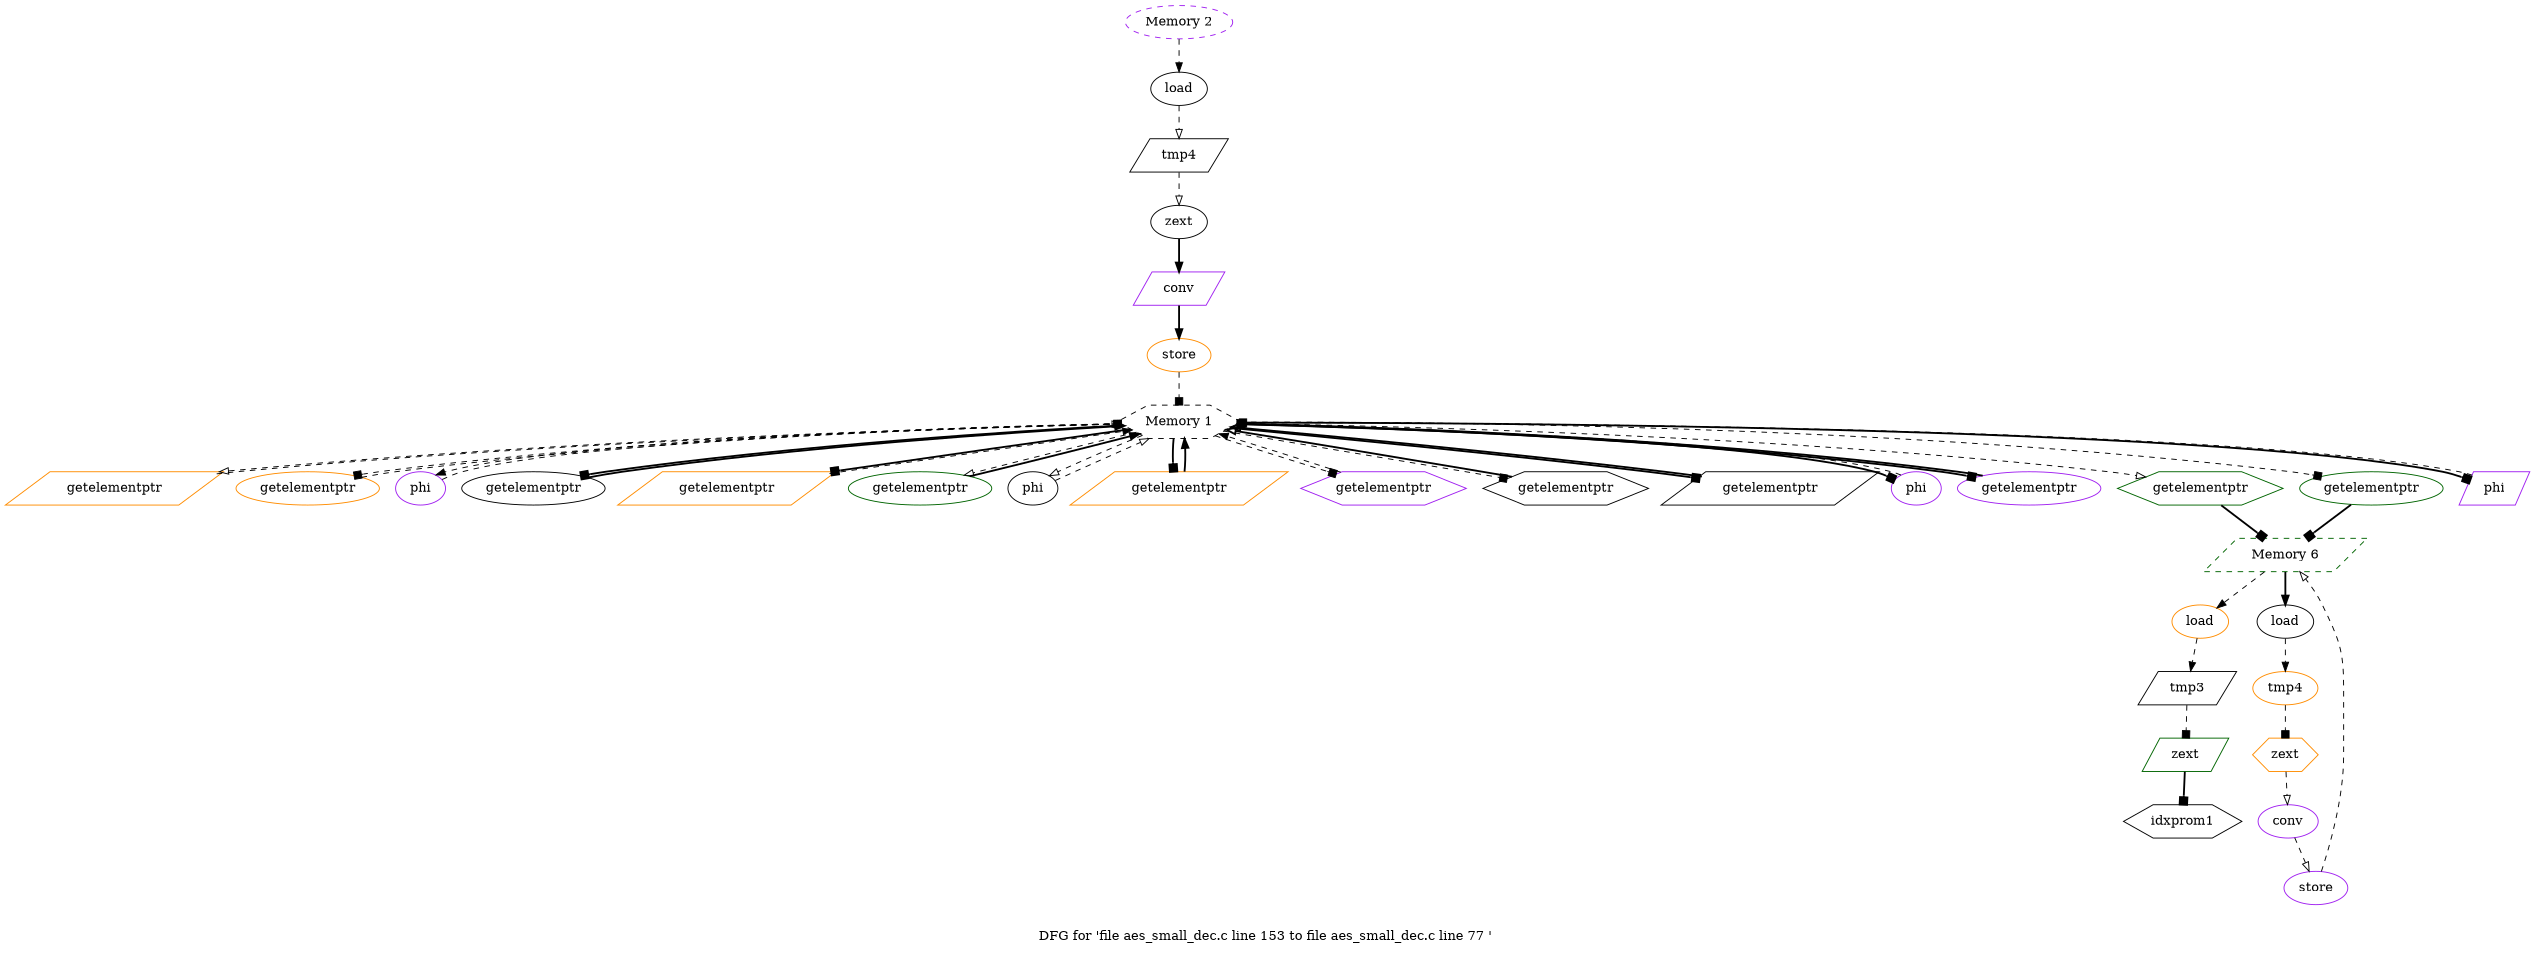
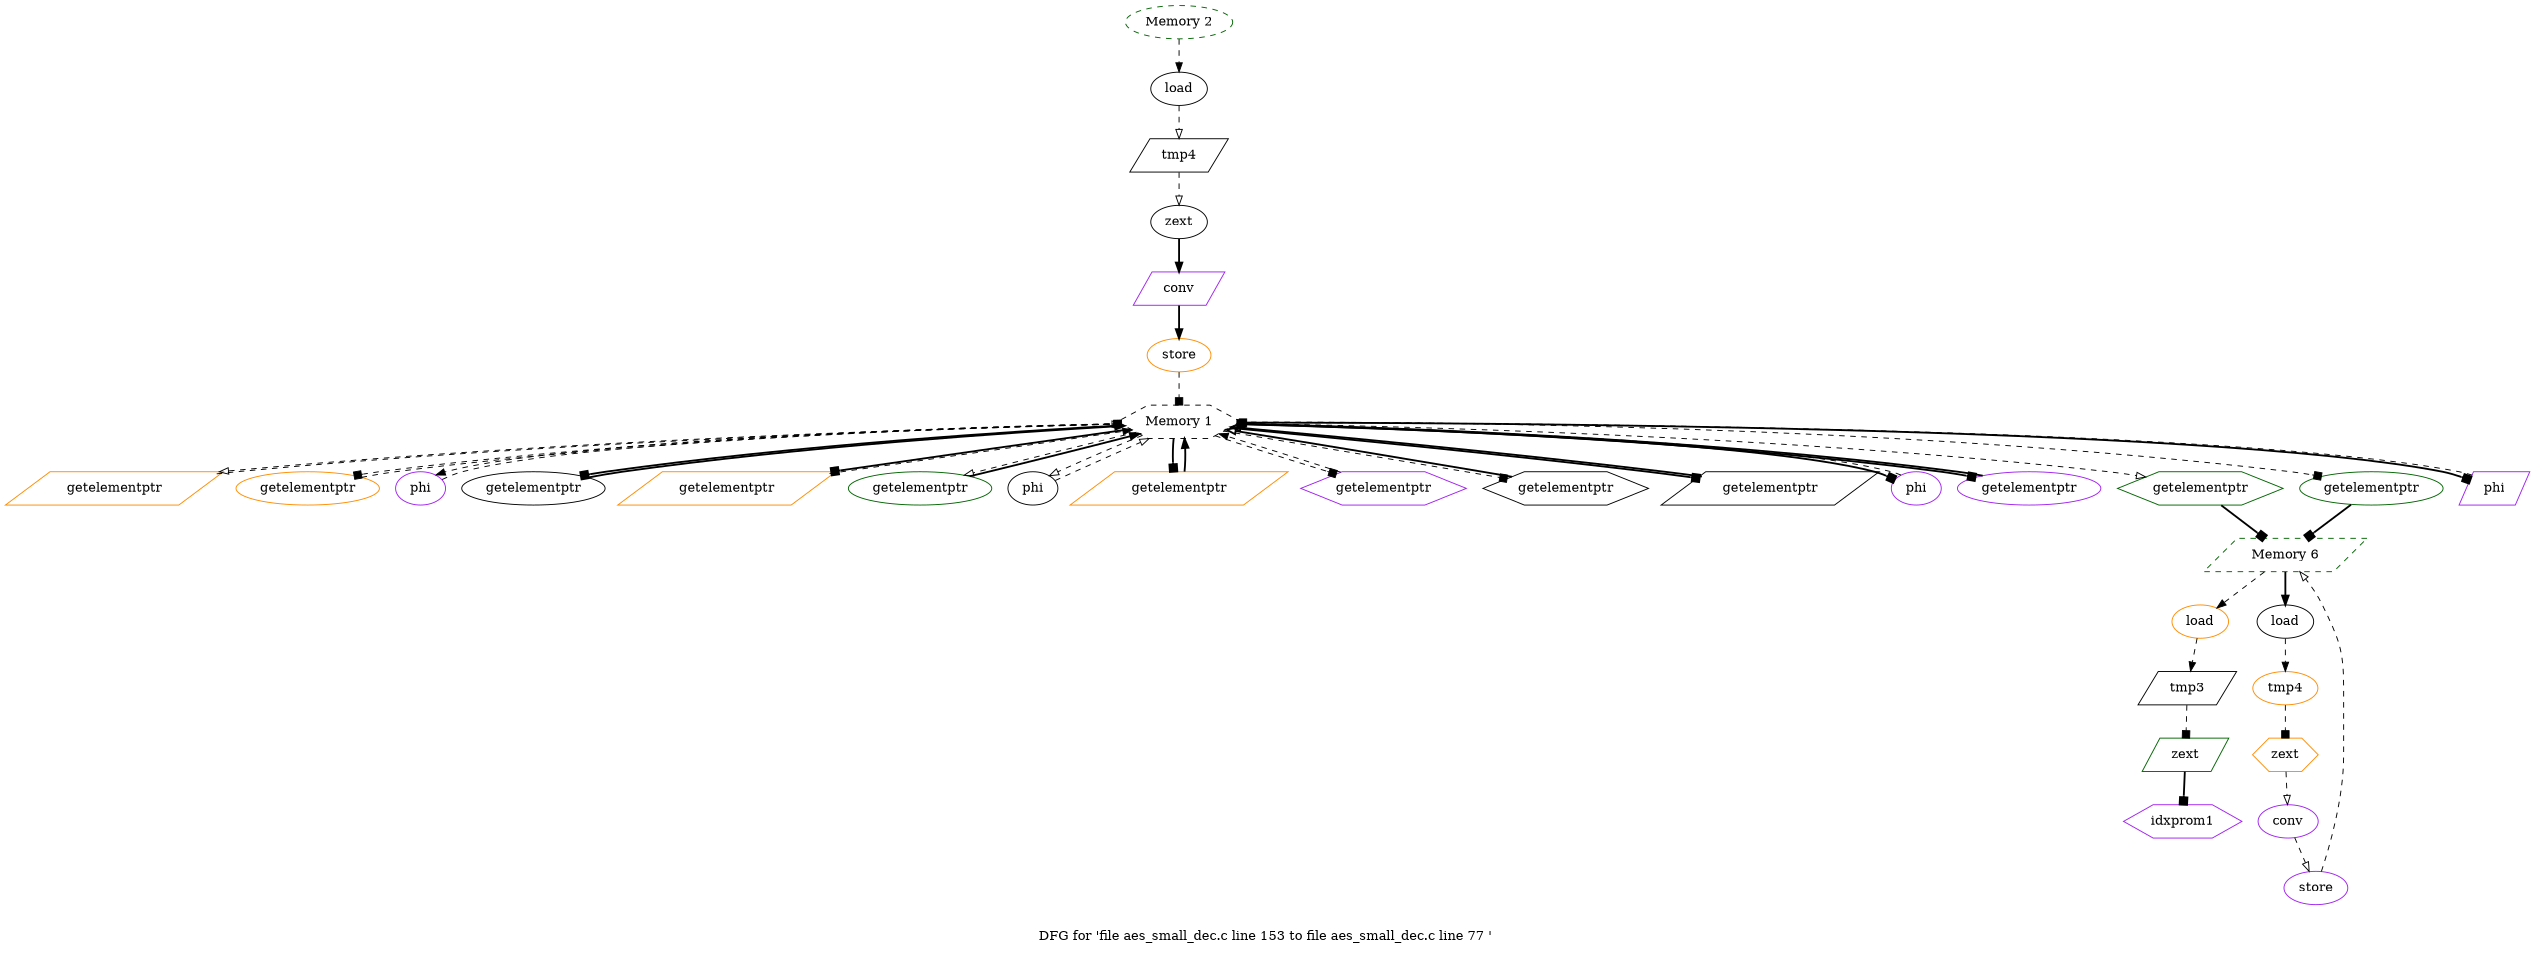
node "Memory 2": color purple -> darkgreen
node "idxprom1": color black -> purple
